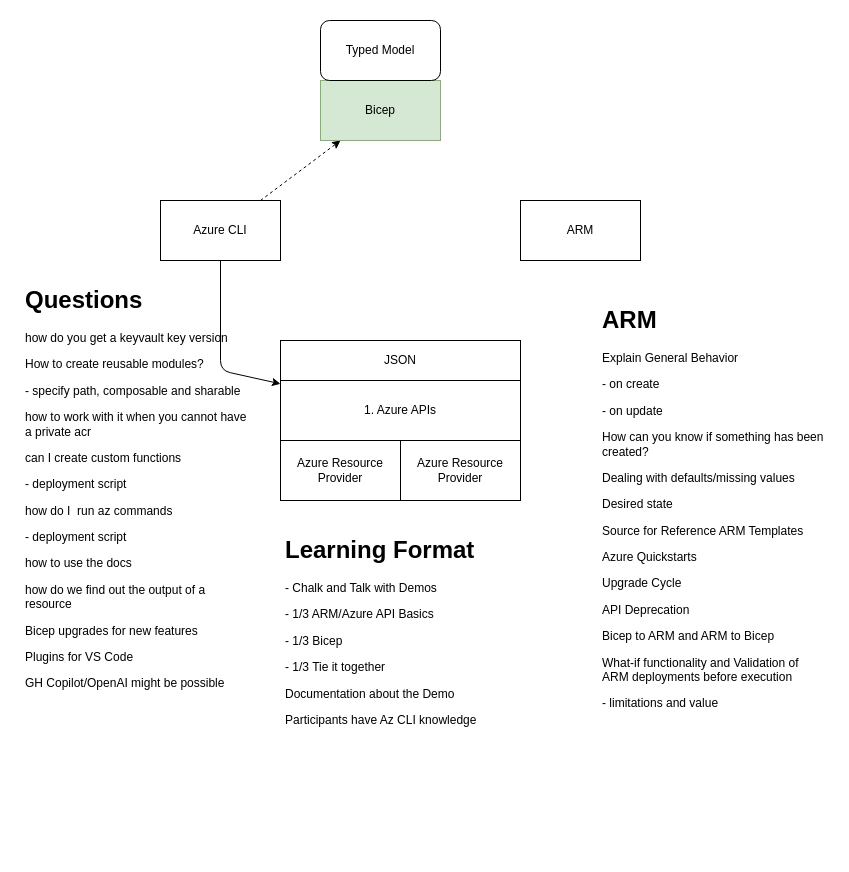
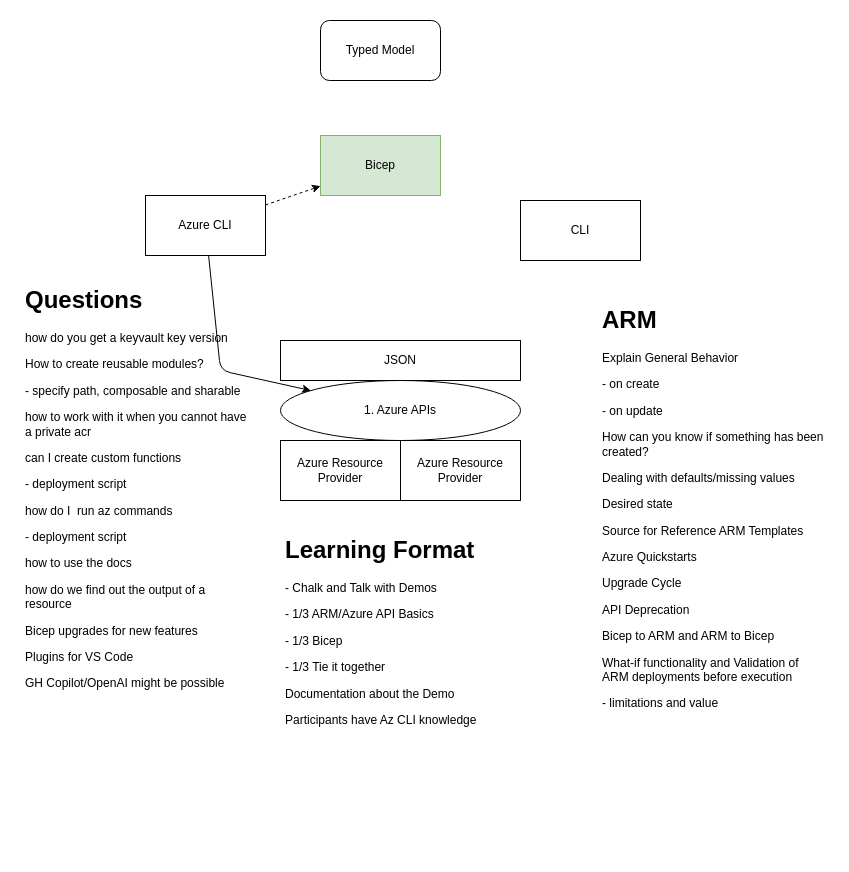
node "Bicep": moved (381, 111) -> (381, 166)
node "Azure CLI": moved (221, 231) -> (206, 226)
node "ARM": label "ARM" -> "CLI"
node "1. Azure APIs": shape rectangle -> ellipse
